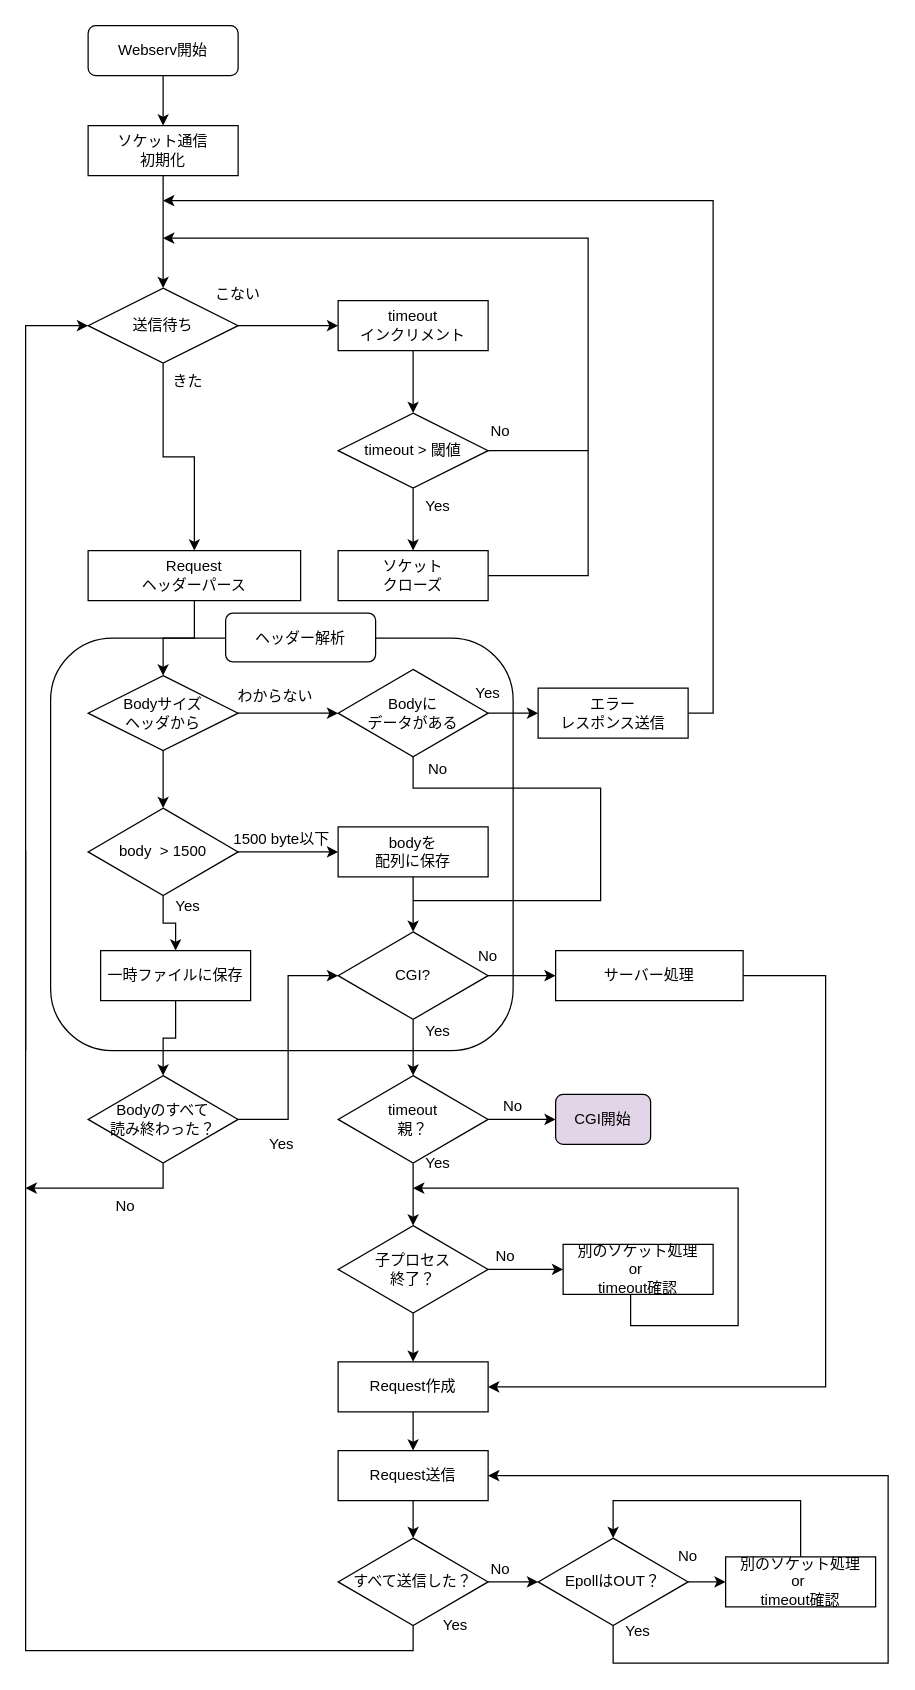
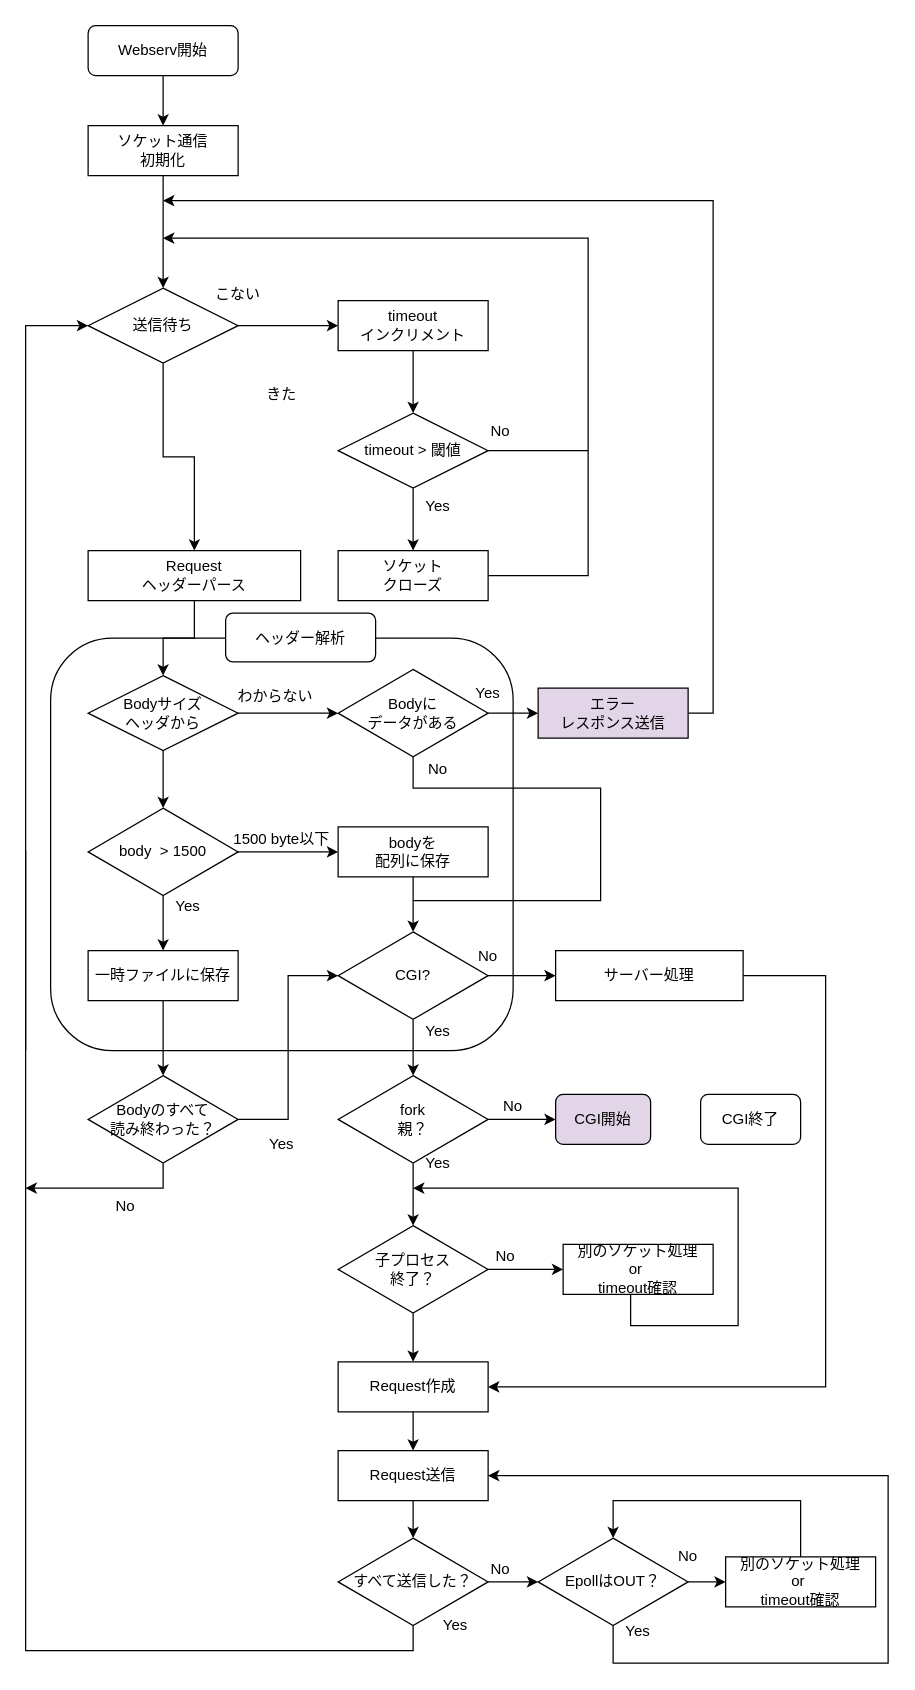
node "きた": moved (188, 382) -> (282, 394)
node "エラー レスポンス送信": fillcolor #ffffff -> #e1d5e7
node "一時ファイルに保存": moved (176, 976) -> (163, 976)
node "timeout 親？": label "timeout 親？" -> "fork 親？"
node "CGI終了": added
